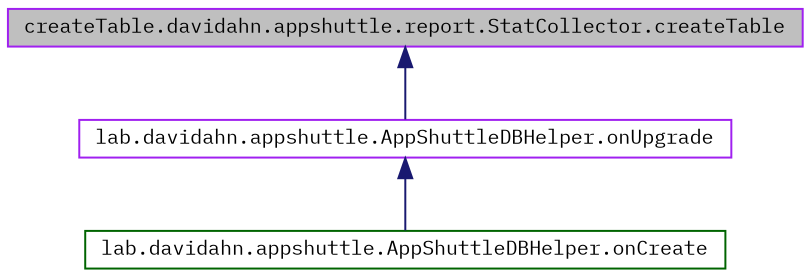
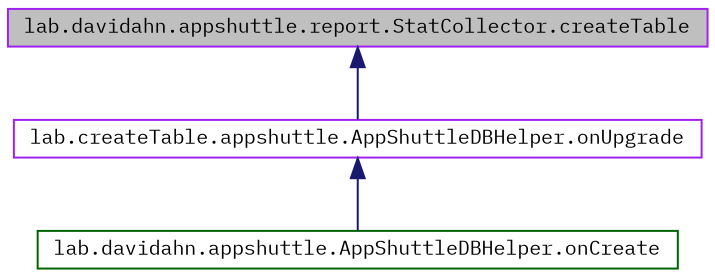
node "createTable.davidahn.appshuttle.report.StatCollector.createTable": label "createTable.davidahn.appshuttle.report.StatCollector.createTable" -> "lab.davidahn.appshuttle.report.StatCollector.createTable"
node "lab.davidahn.appshuttle.AppShuttleDBHelper.onUpgrade": label "lab.davidahn.appshuttle.AppShuttleDBHelper.onUpgrade" -> "lab.createTable.appshuttle.AppShuttleDBHelper.onUpgrade"
